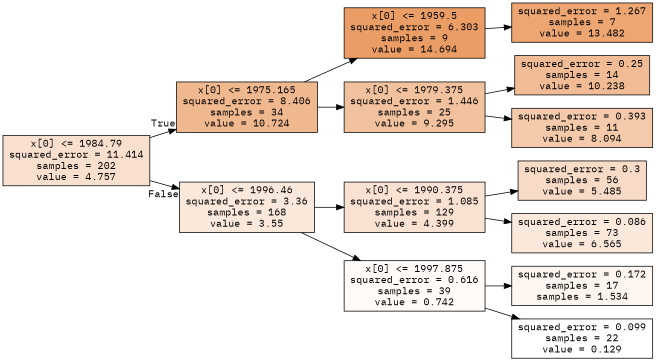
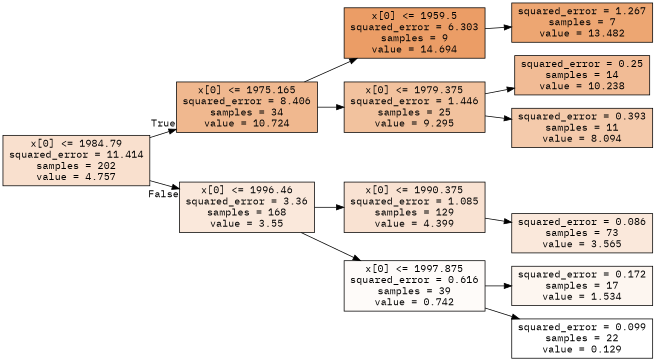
node "squared_error = 0.3 samples = 56 value = 5.485": removed
node "squared_error = 0.086 samples = 73 value = 6.565": label "squared_error = 0.086 samples = 73 value = 6.565" -> "squared_error = 0.086 samples = 73 value = 3.565"
node "squared_error = 0.172 samples = 17 samples = 1.534": label "squared_error = 0.172 samples = 17 samples = 1.534" -> "squared_error = 0.172 samples = 17 value = 1.534"
